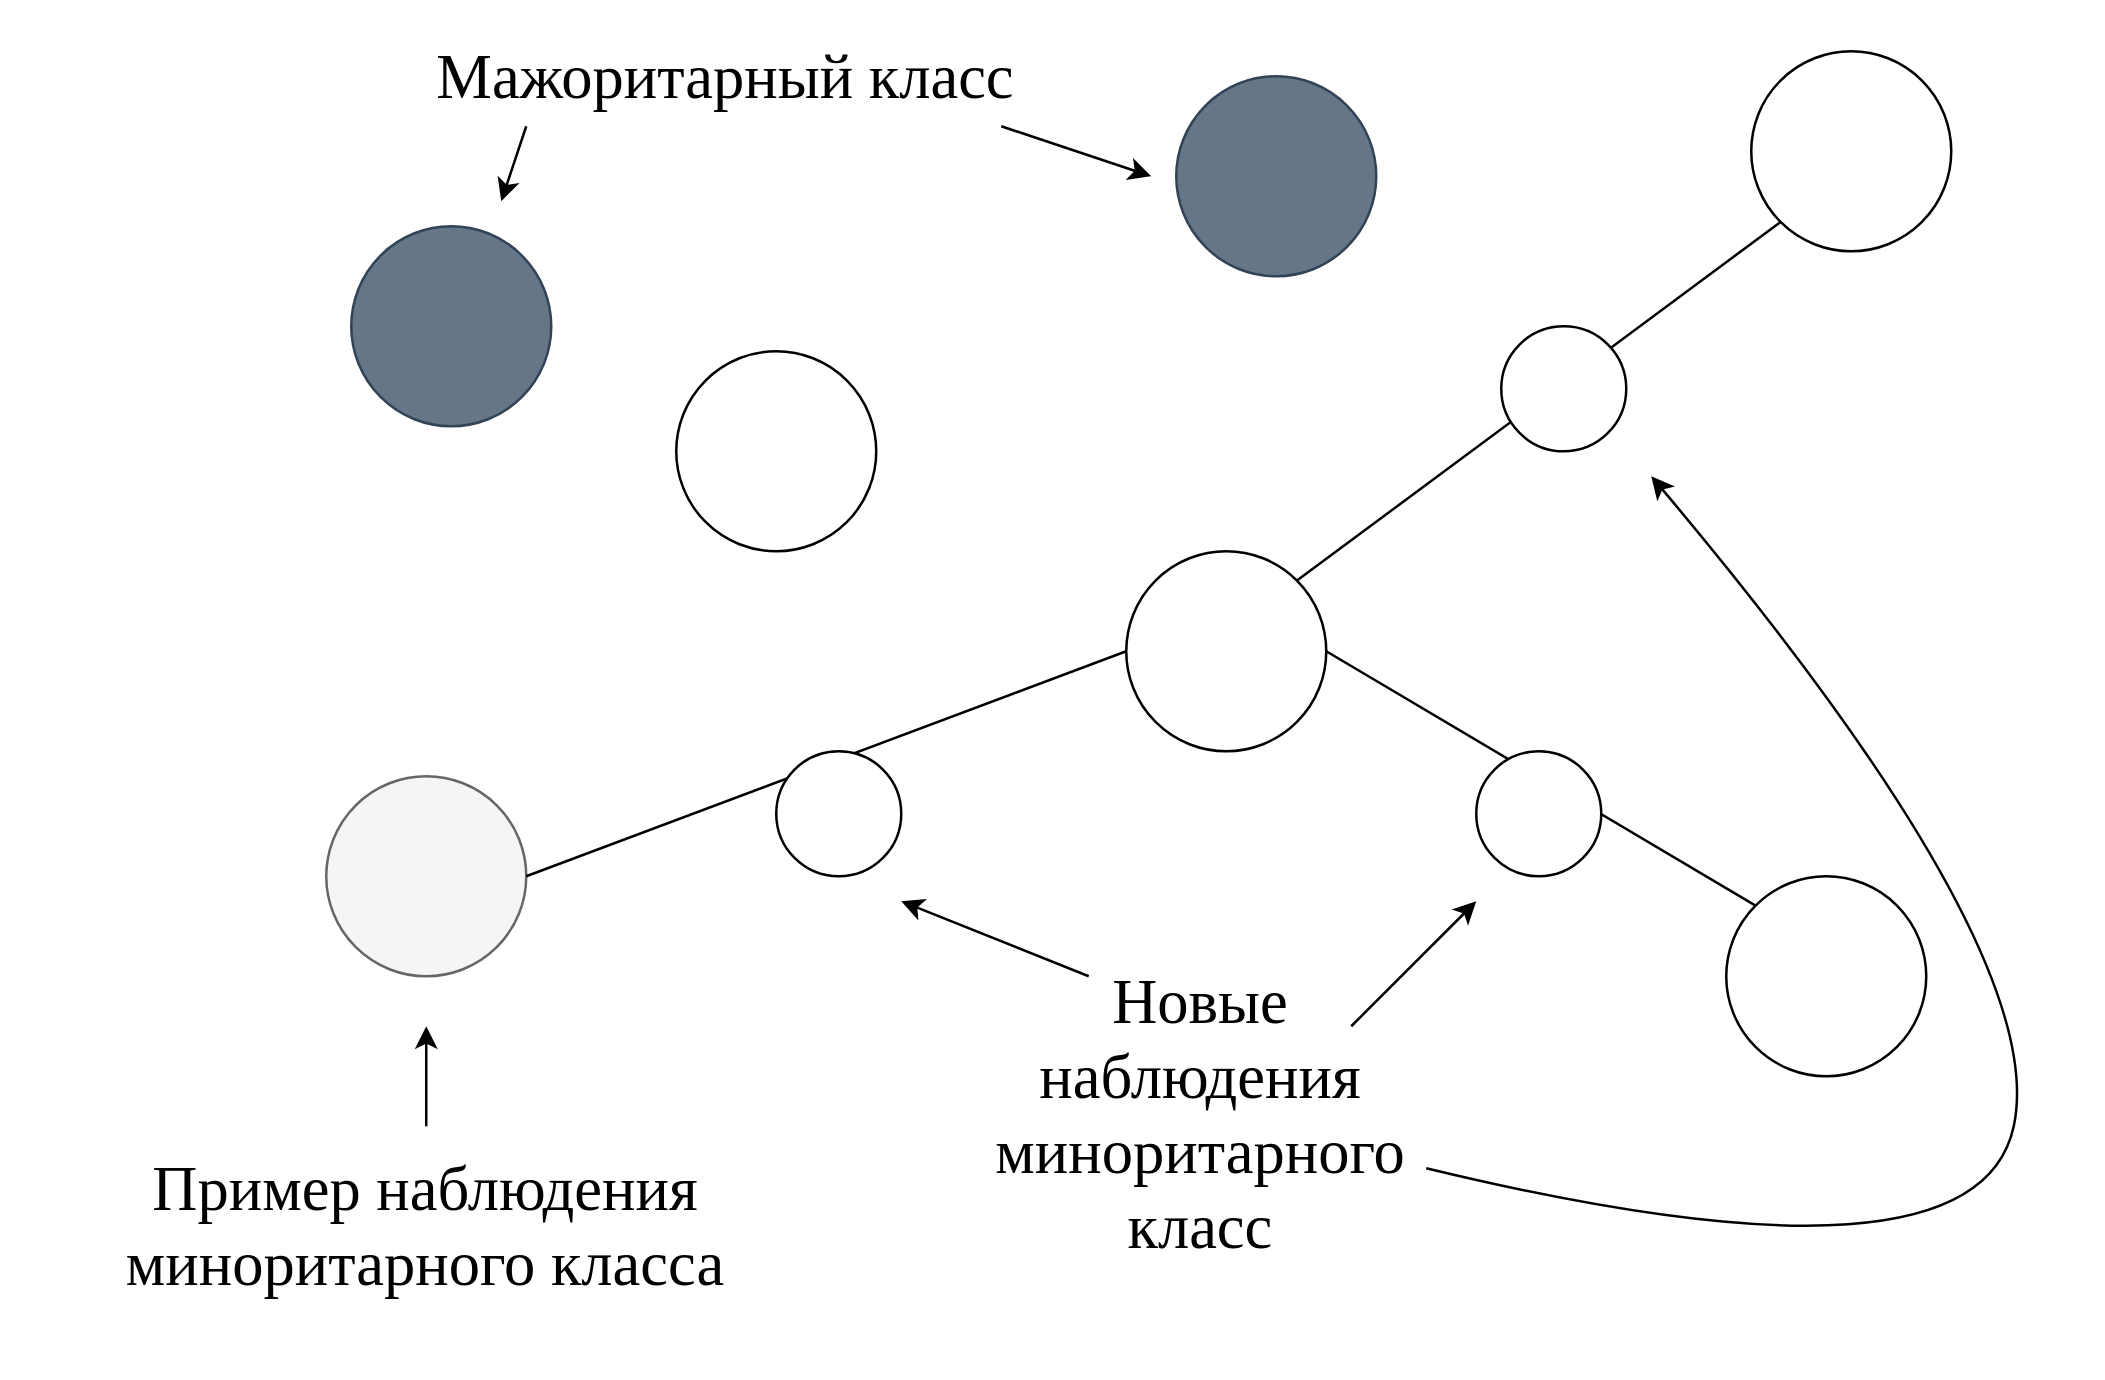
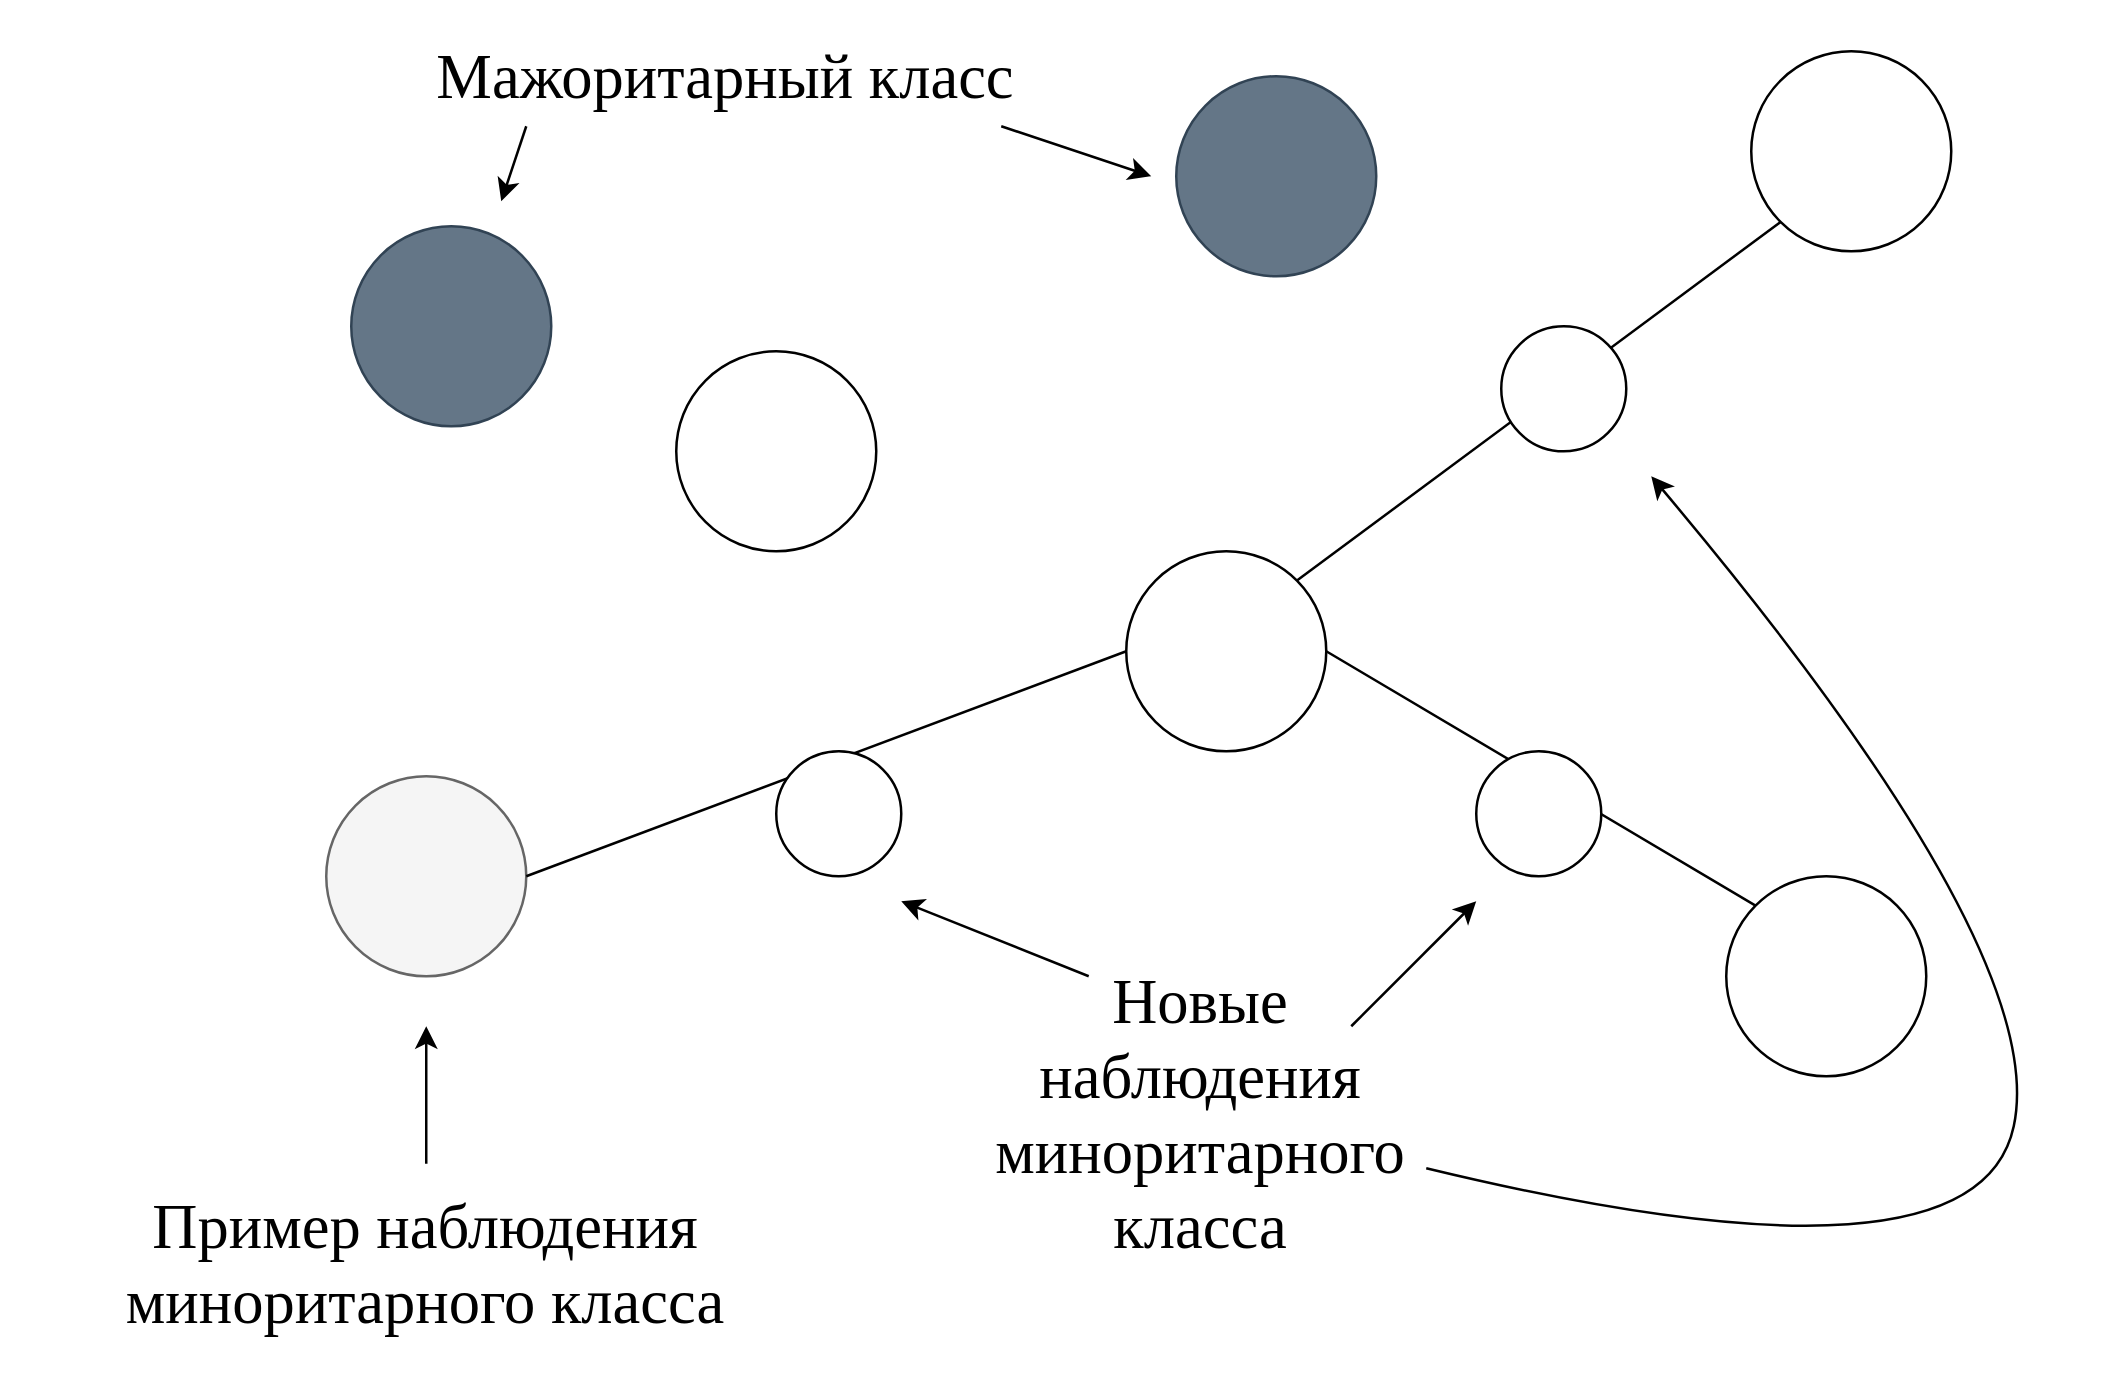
node "Новые наблюдения миноритарного класс": label "Новые наблюдения миноритарного класс" -> "Новые наблюдения миноритарного класса"
node "Пример наблюдения миноритарного класса": moved (426, 1226) -> (426, 1264)
